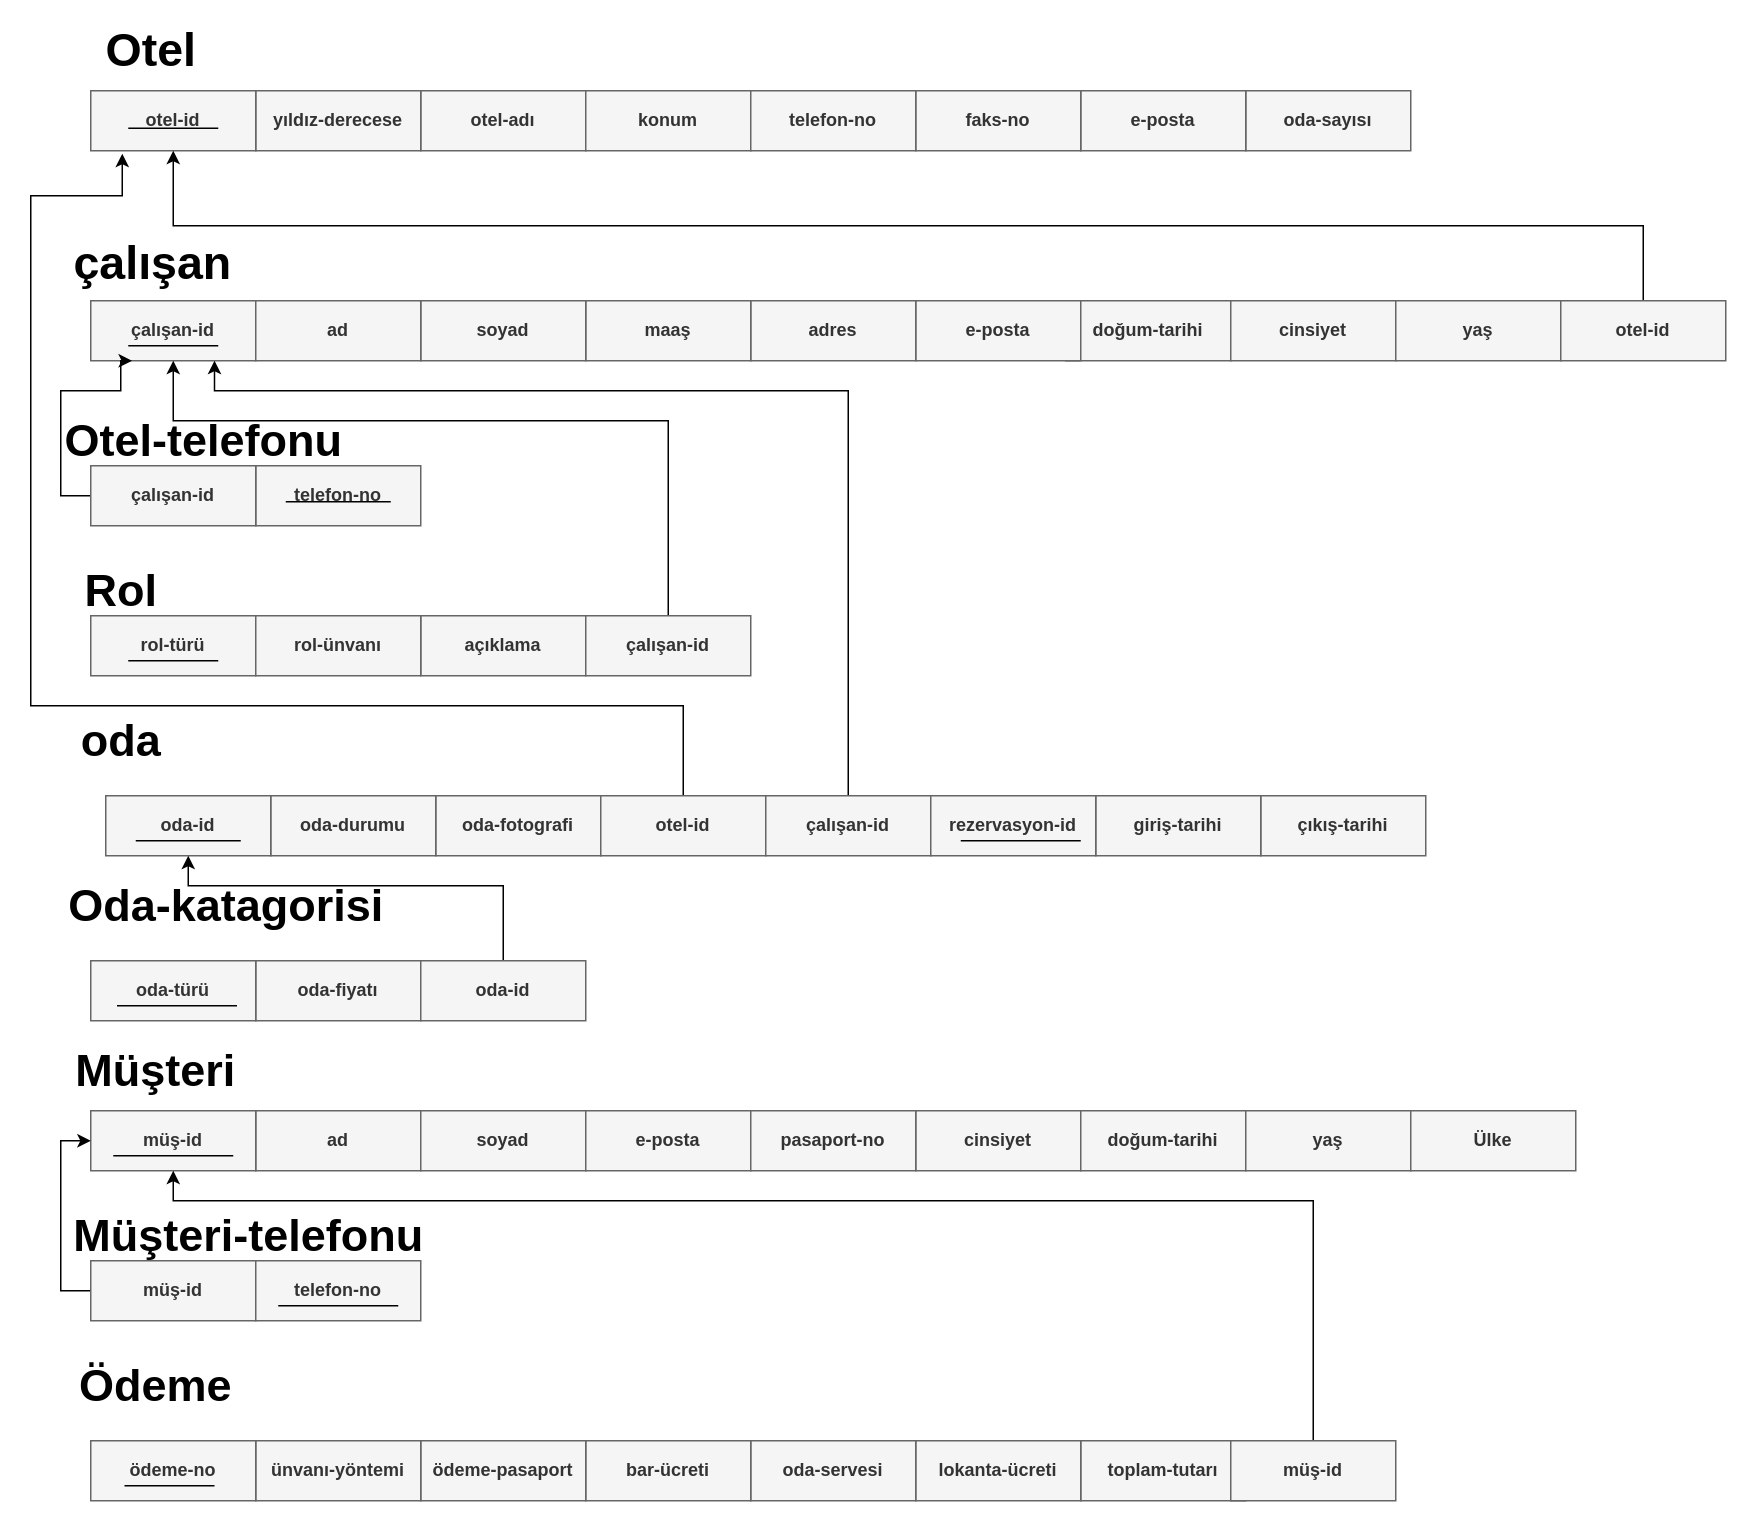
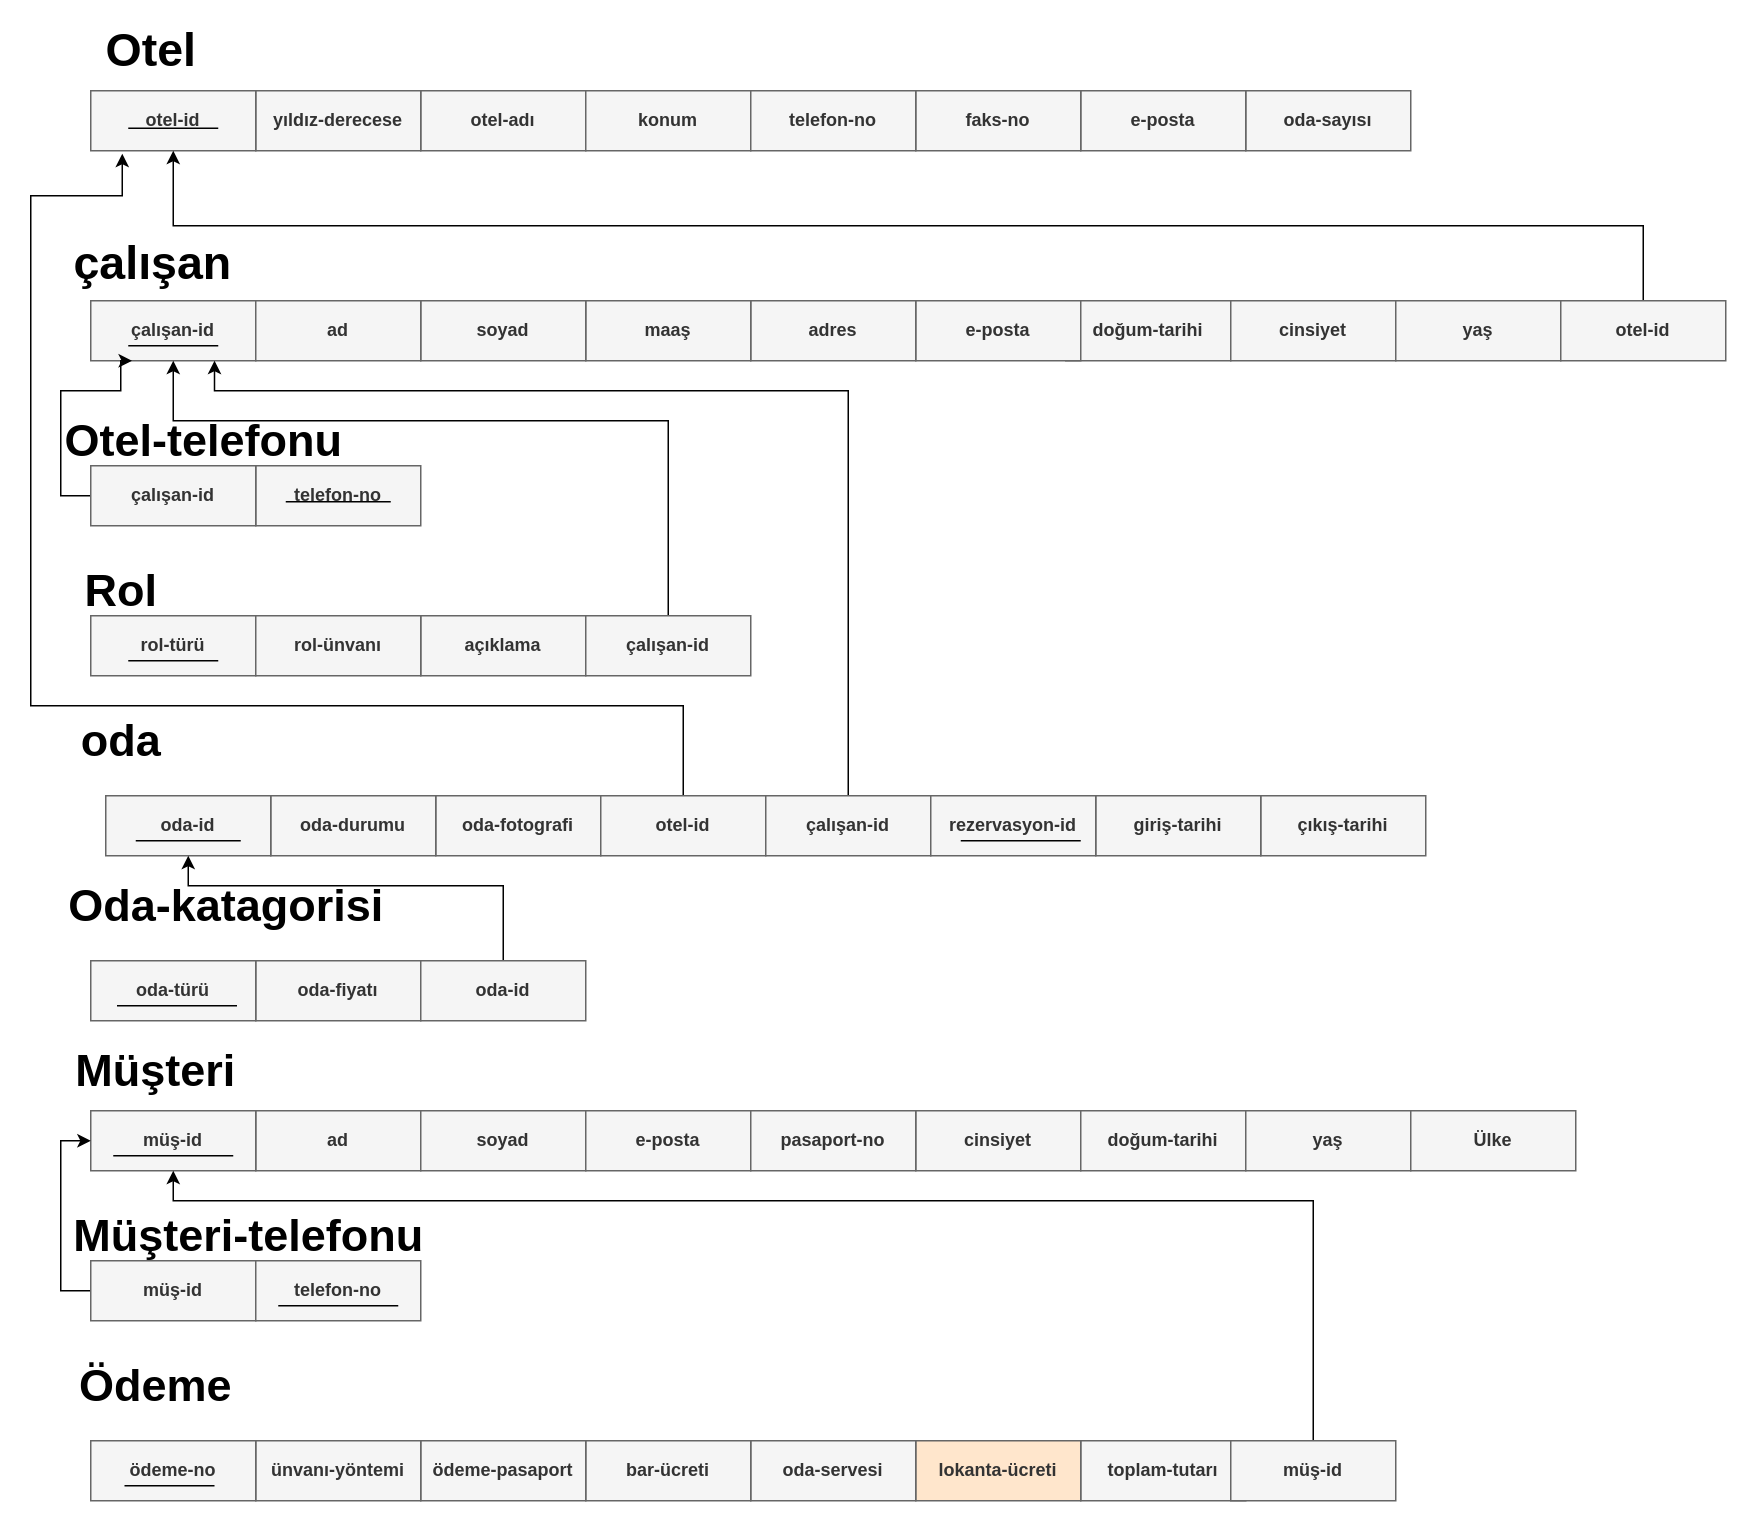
node "lokanta-ücreti": fillcolor #f5f5f5 -> #ffe6cc
